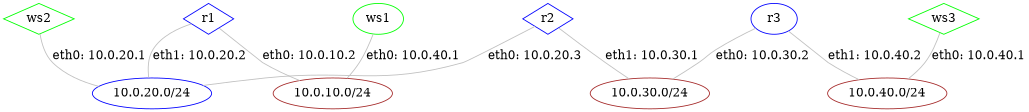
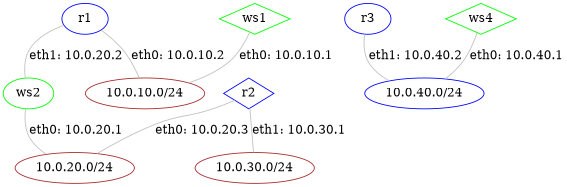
node "ws2": shape diamond -> ellipse
node "r1": shape diamond -> ellipse
node "ws1": shape ellipse -> diamond
node "ws3": label "ws3" -> "ws4"
edge "r1" -- "10.0.20.0/24": now "r1" -- "ws2"
edge "r3" -- "10.0.30.0/24": removed, label "eth0: 10.0.30.2"
edge "ws1" -- "10.0.10.0/24": label "eth0: 10.0.40.1" -> "eth0: 10.0.10.1"
node "10.0.20.0/24": color blue -> brown
node "10.0.40.0/24": color brown -> blue
